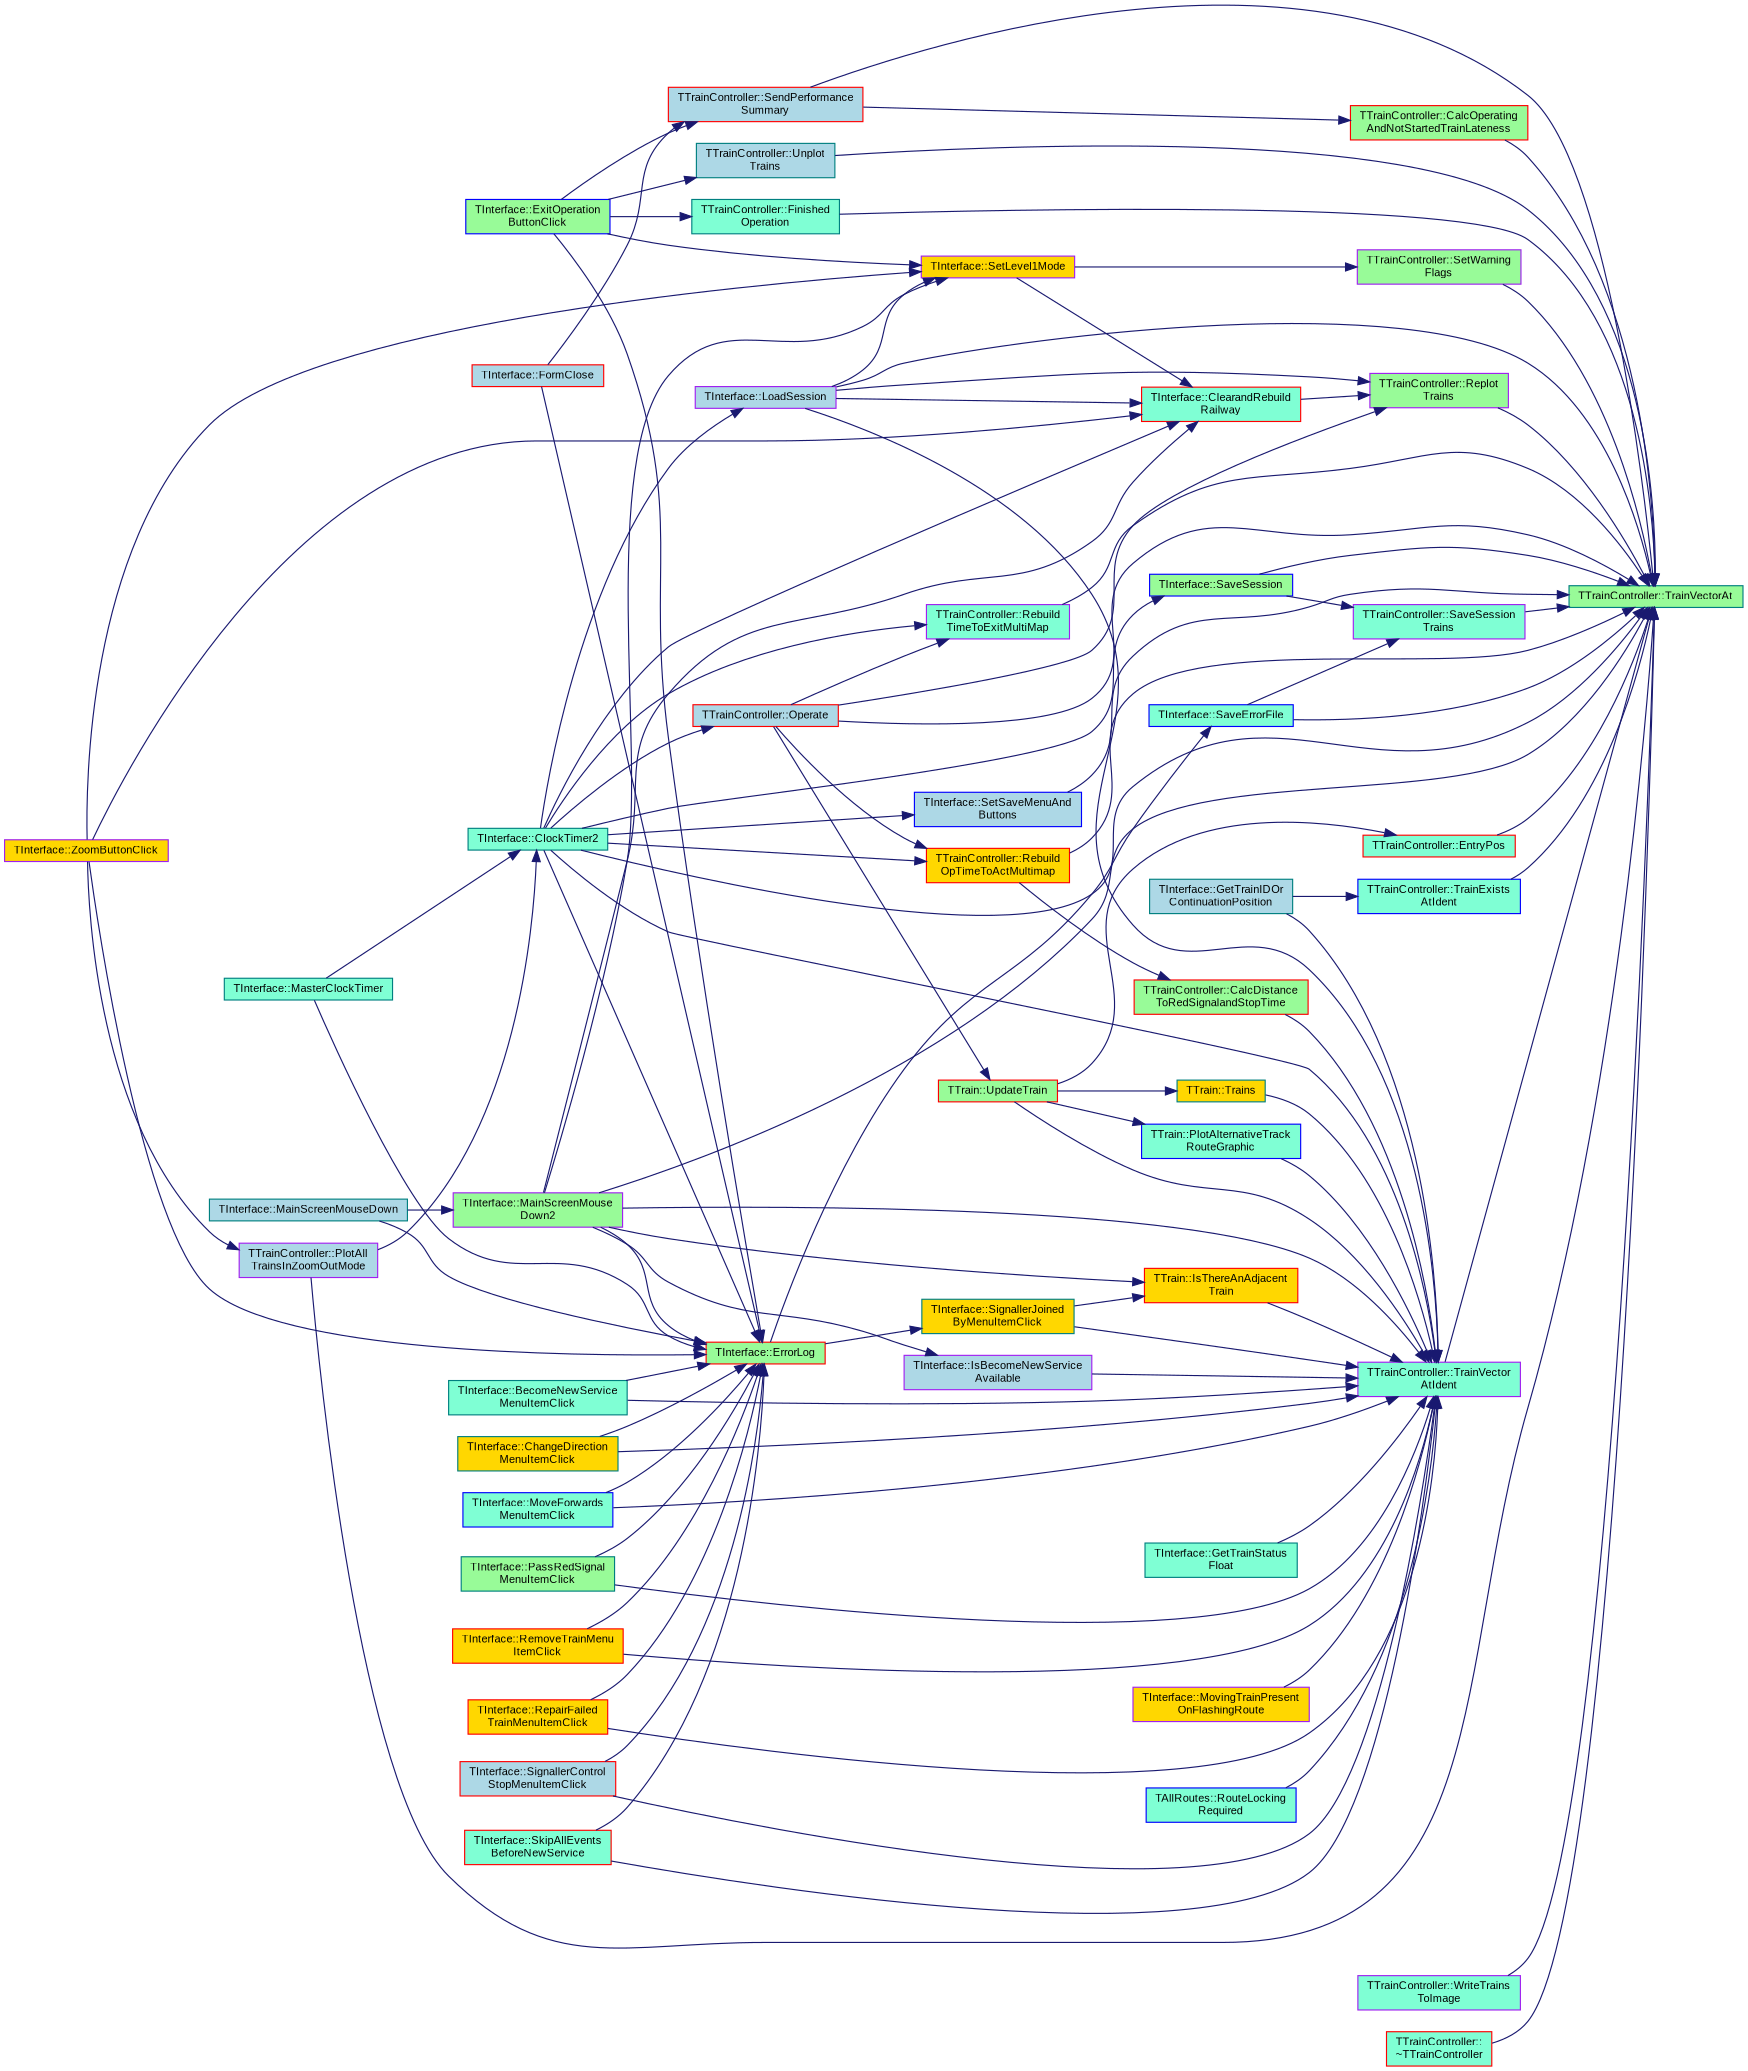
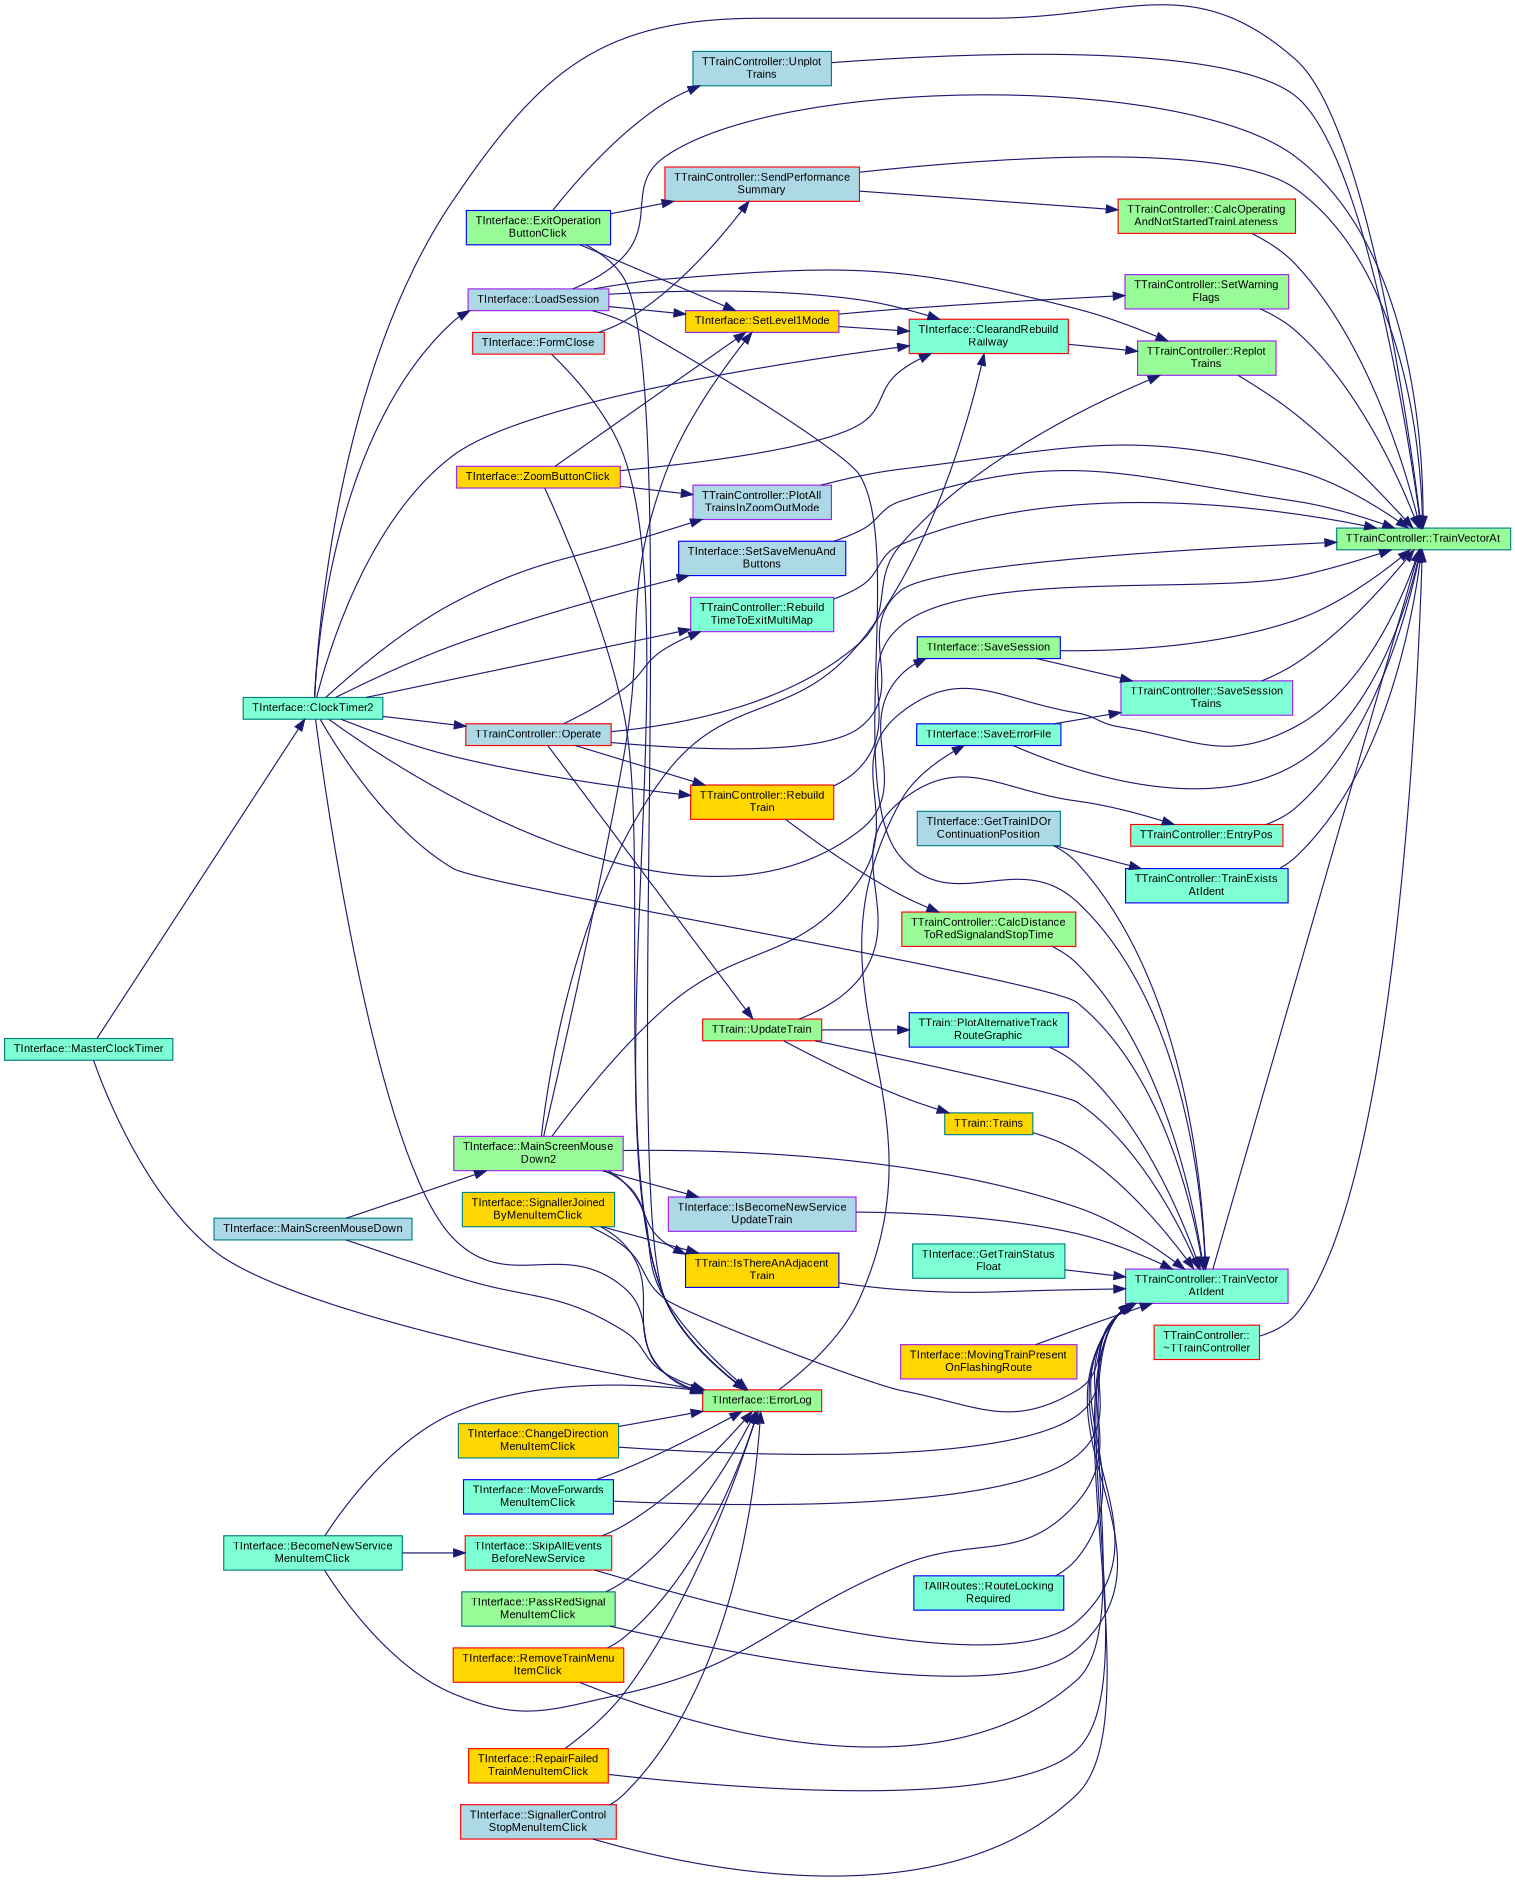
node "TTrainController::Finished Operation": removed
node "TTrainController::Rebuild OpTimeToActMultimap": label "TTrainController::Rebuild OpTimeToActMultimap" -> "TTrainController::Rebuild Train"
edge "TTrainController::PlotAll TrainsInZoomOutMode" -> "TInterface::ClockTimer2": reversed
node "TTrain::IsThereAnAdjacent Train": color red -> blue
edge "TInterface::ErrorLog" -> "TInterface::SignallerJoined ByMenuItemClick": reversed
node "TInterface::IsBecomeNewService Available": label "TInterface::IsBecomeNewService Available" -> "TInterface::IsBecomeNewService UpdateTrain"
edge "TInterface::BecomeNewService MenuItemClick" -> "TInterface::SkipAllEvents BeforeNewService": added
node "TTrainController::WriteTrains ToImage": removed
